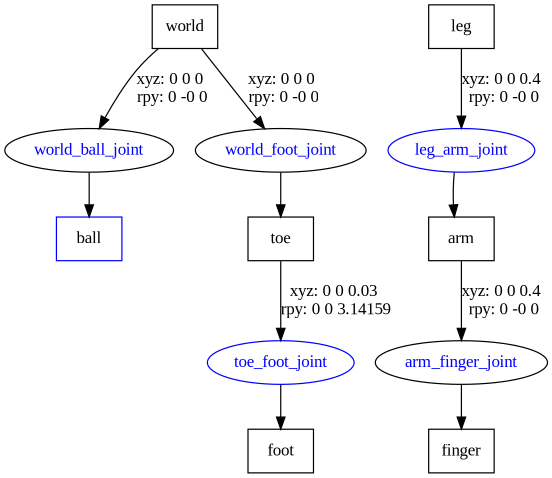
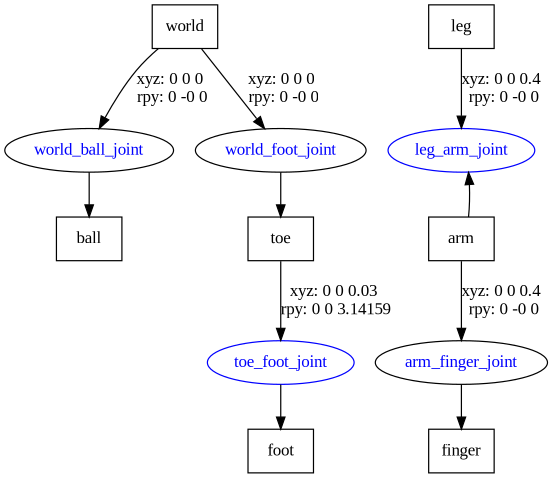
edge "leg_arm_joint" -> "arm": reversed
node "ball": color blue -> black
